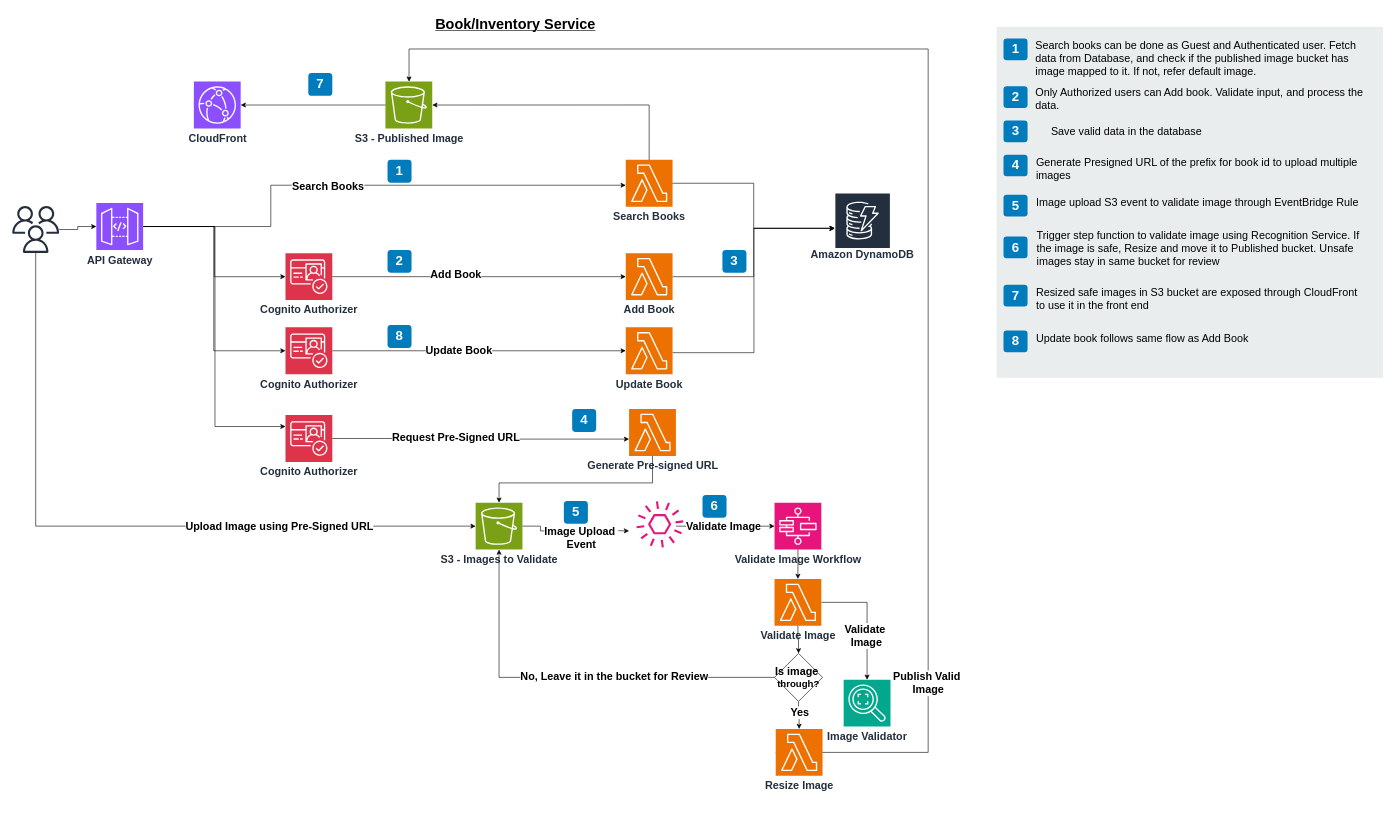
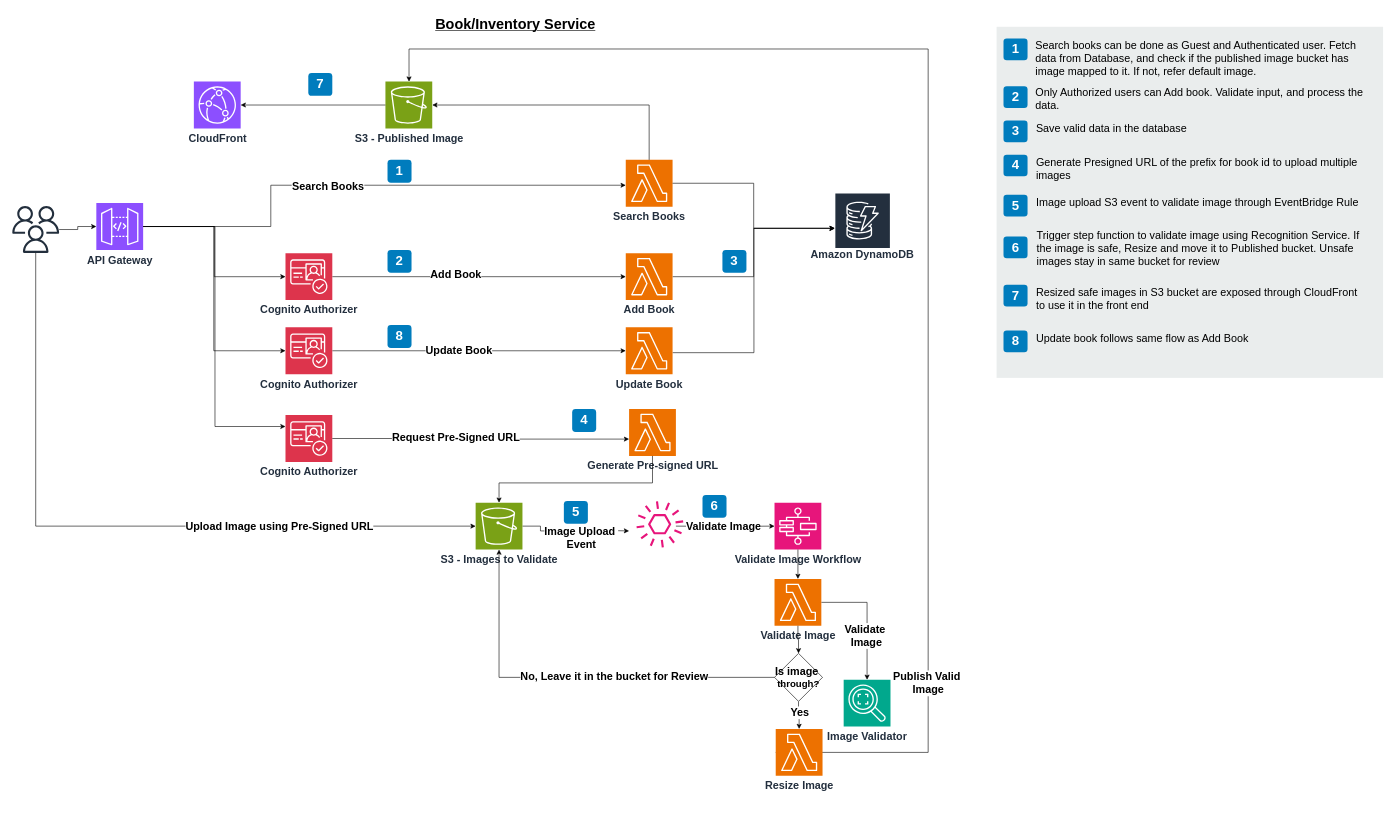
node "Save valid data in the database": moved (1185, 135) -> (1170, 132)
